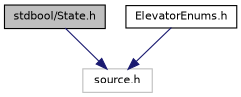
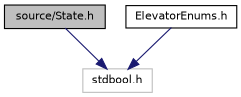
node "stdbool/State.h": label "stdbool/State.h" -> "source/State.h"
node "source.h": label "source.h" -> "stdbool.h"
